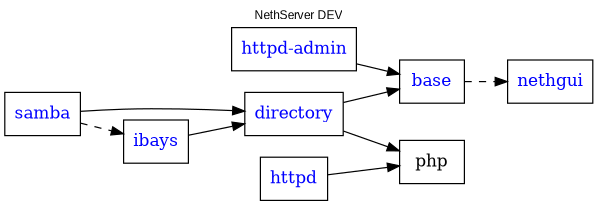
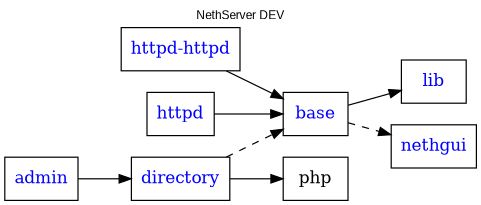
node "httpd-admin": label "httpd-admin" -> "httpd-httpd"
node "lib": added
edge "directory" -> "base": style solid -> dashed
node "samba": label "samba" -> "admin"
node "ibays": removed
edge "httpd" -> "php": now "httpd" -> "base"
